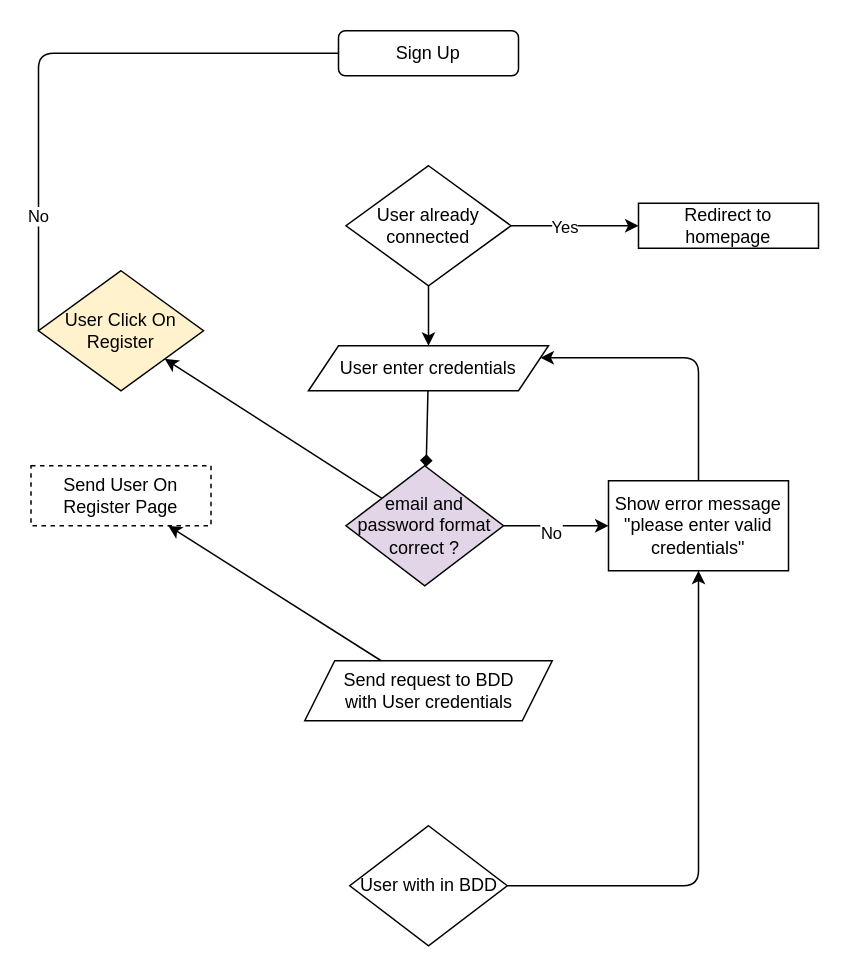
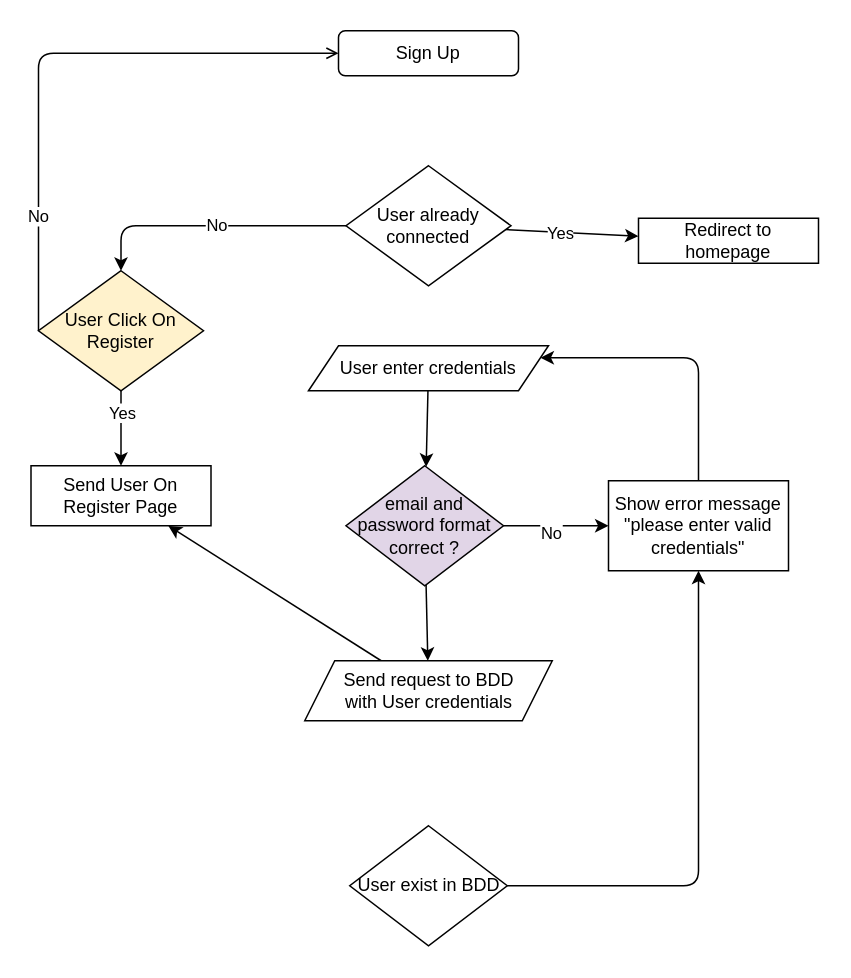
edge "Sign Up" -- "User Click On Register": arrowhead none -> open
edge "User already connected" -> "User Click On Register": added, label "No"
node "Redirect to homepage": moved (728, 226) -> (728, 241)
edge "User already connected" -> "User enter credentials": removed
edge "User Click On Register" -> "Send User On Register Page": added, label "Yes"
edge "email and password format correct ?" -> "User Click On Register": now "email and password format correct ?" -> "Send request to BDD with User credentials"
edge "User enter credentials" -> "email and password format correct ?": arrowhead diamond -> classic
node "Send User On Register Page": style dashed -> solid
node "User with in BDD": label "User with in BDD" -> "User exist in BDD"
